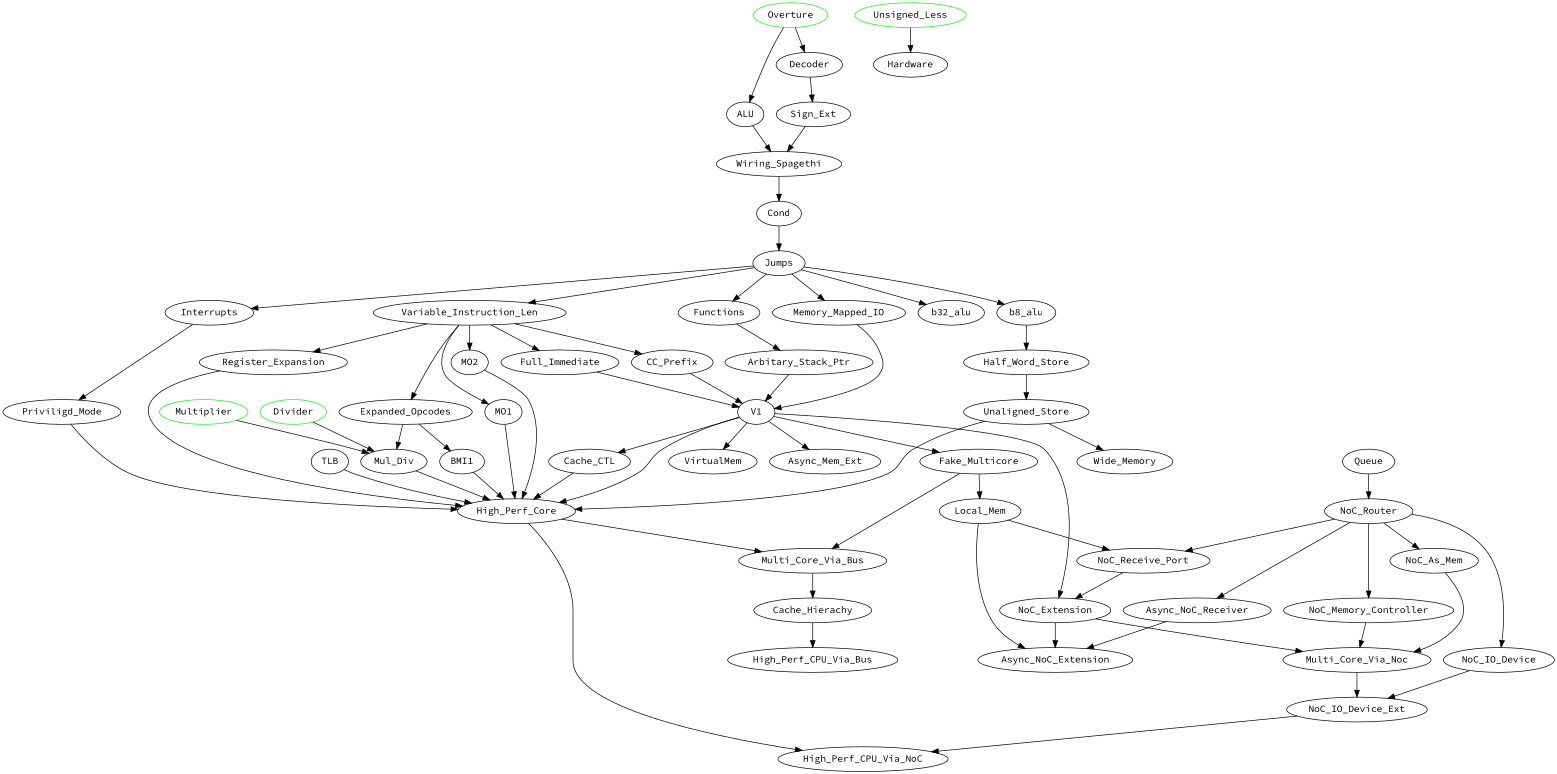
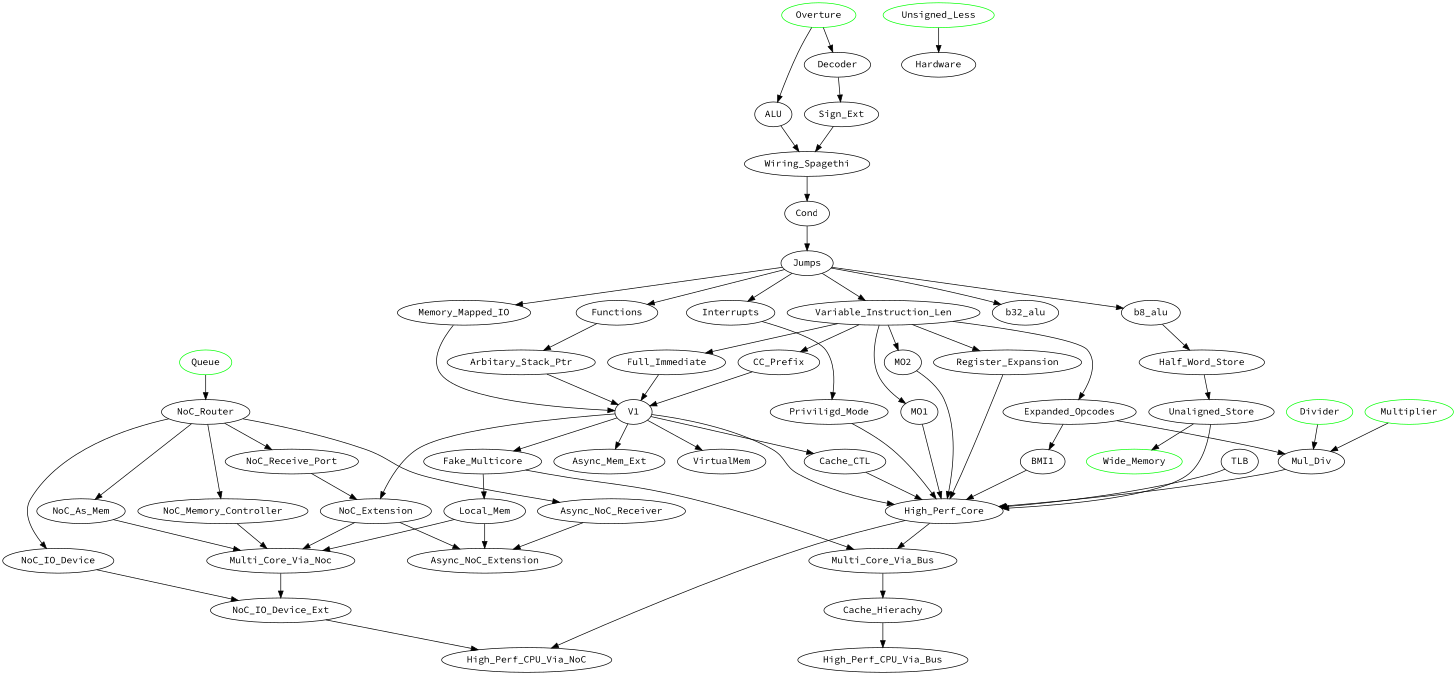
node "Wide_Memory": color black -> green
node "Queue": color black -> green
edge "Local_Mem" -> "NoC_Receive_Port": now "Local_Mem" -> "Multi_Core_Via_Noc"
